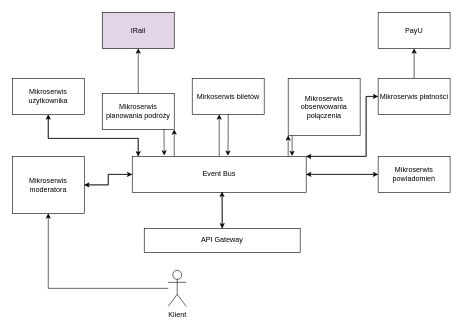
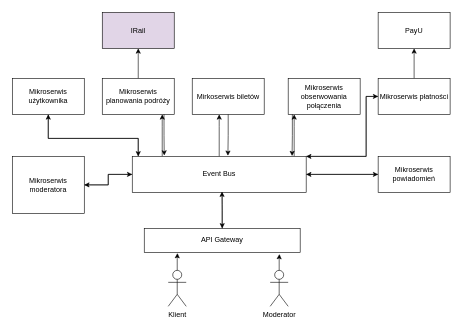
node "Mikroserwis obserwowania połączenia": size 72x57 -> 72x36
node "Mikroserwis planowania podróży": moved (138, 111) -> (138, 96)
edge "Moderator" -> "API Gateway": added
edge "Klient" -> "Mikroserwis moderatora": now "Klient" -> "API Gateway"
node "Moderator": added
